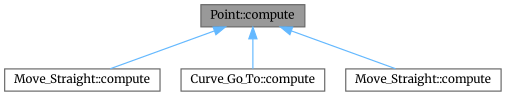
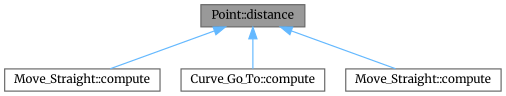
node "Point::compute": label "Point::compute" -> "Point::distance"
